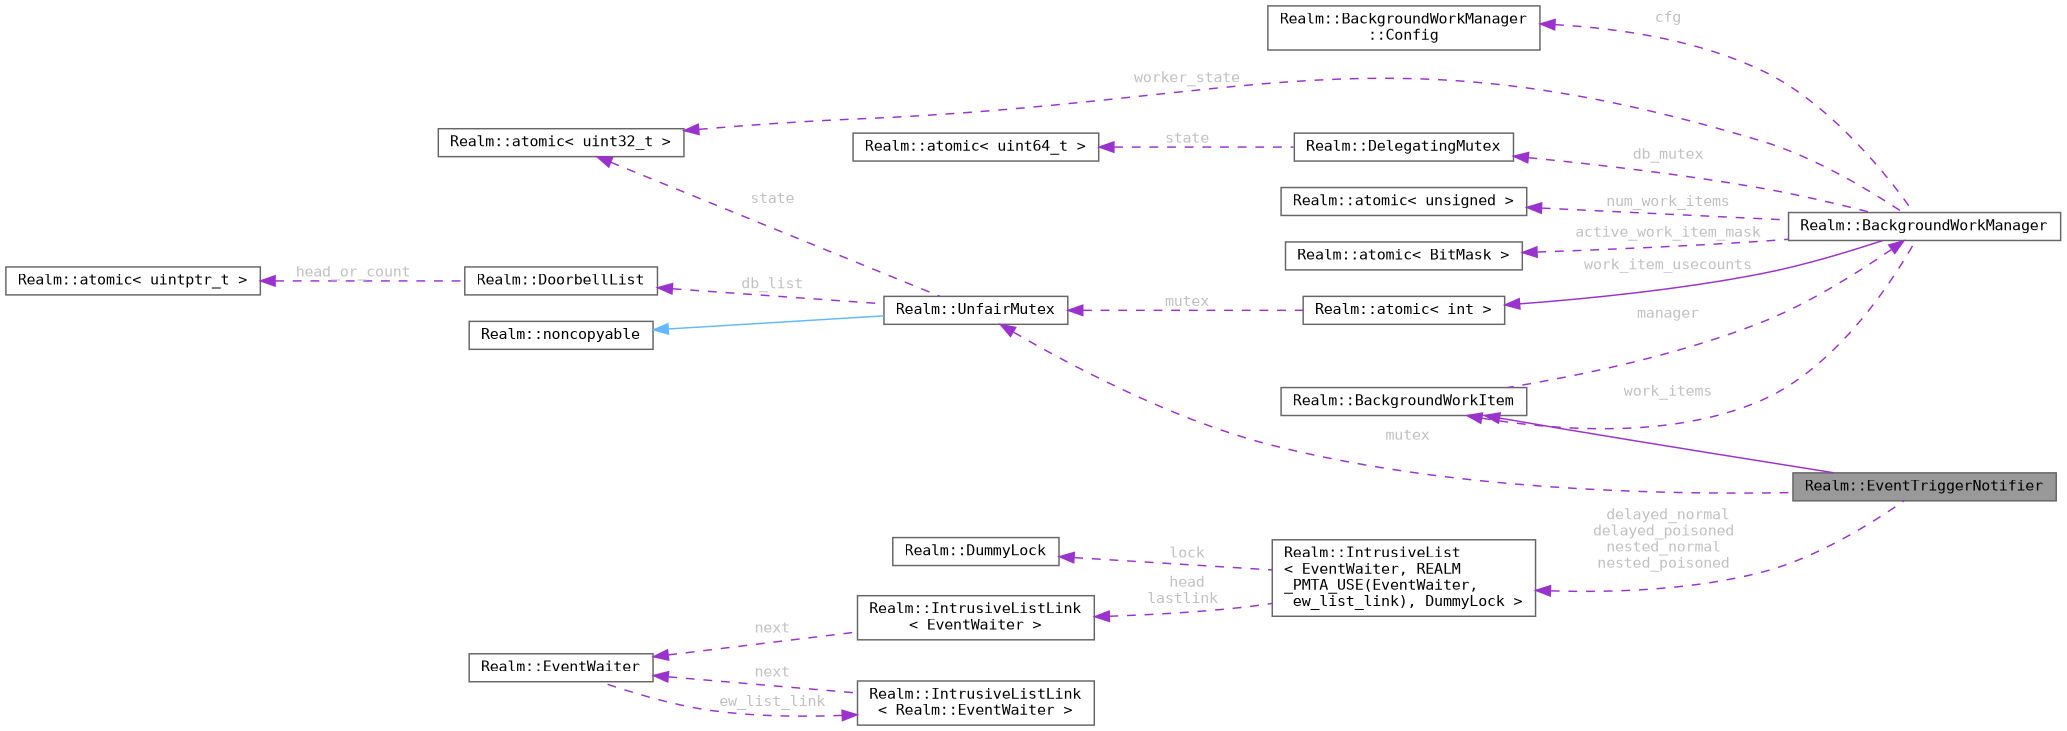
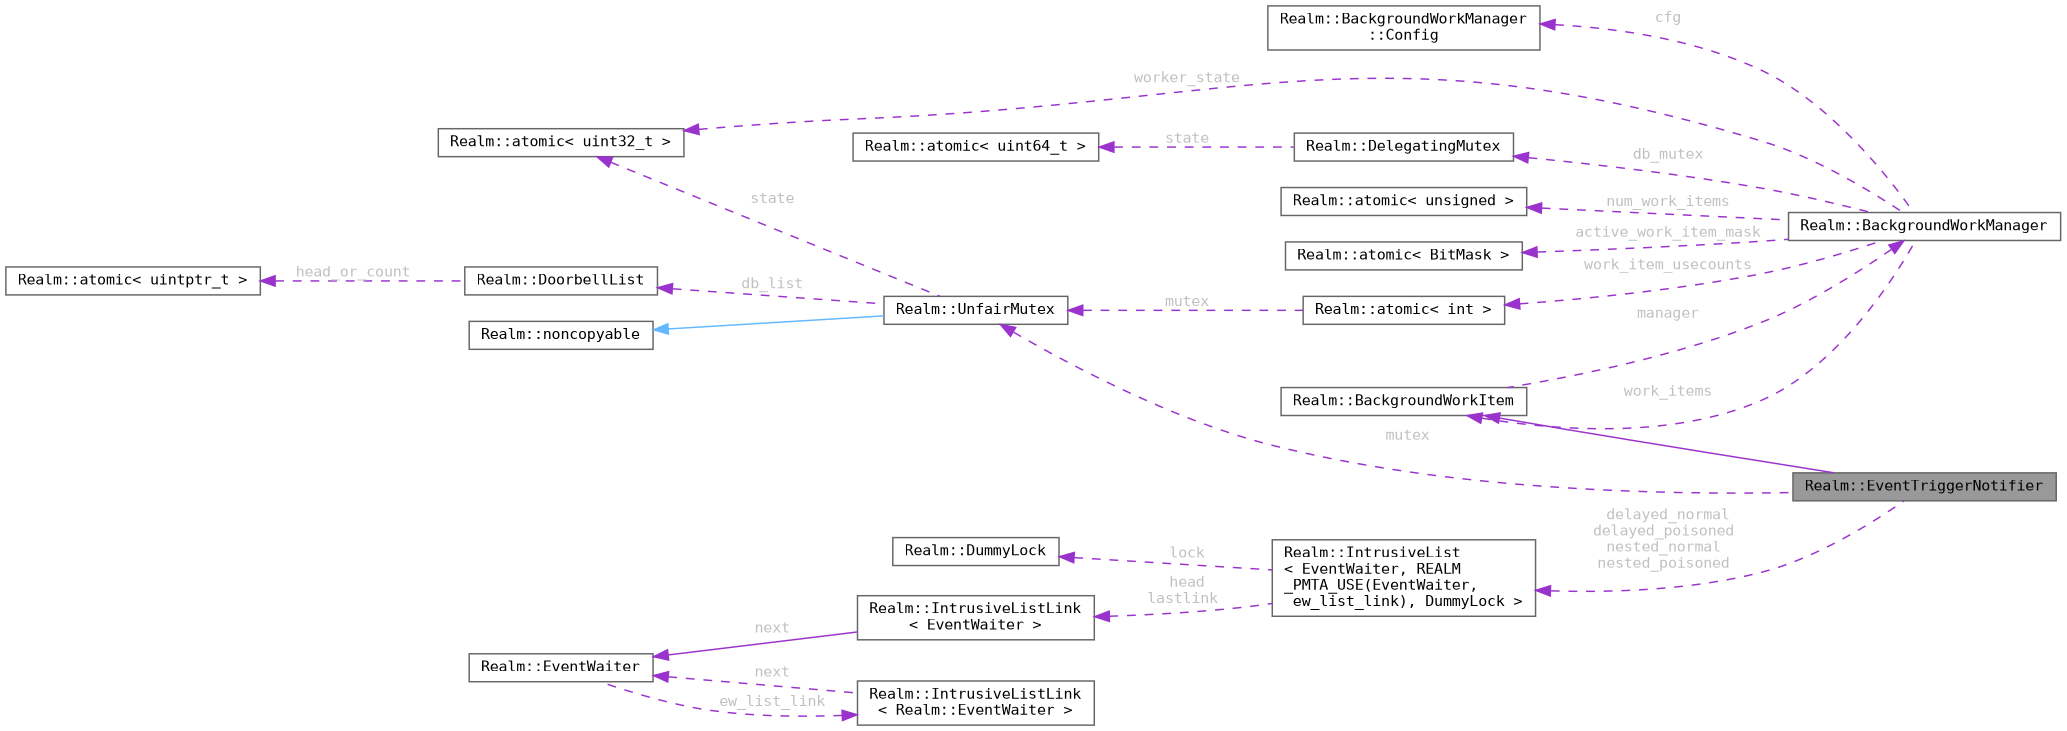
edge "Realm::BackgroundWorkManager" -> "Realm::atomic< int >": style solid -> dashed
edge "Realm::IntrusiveListLink < EventWaiter >" -> "Realm::EventWaiter": style dashed -> solid
